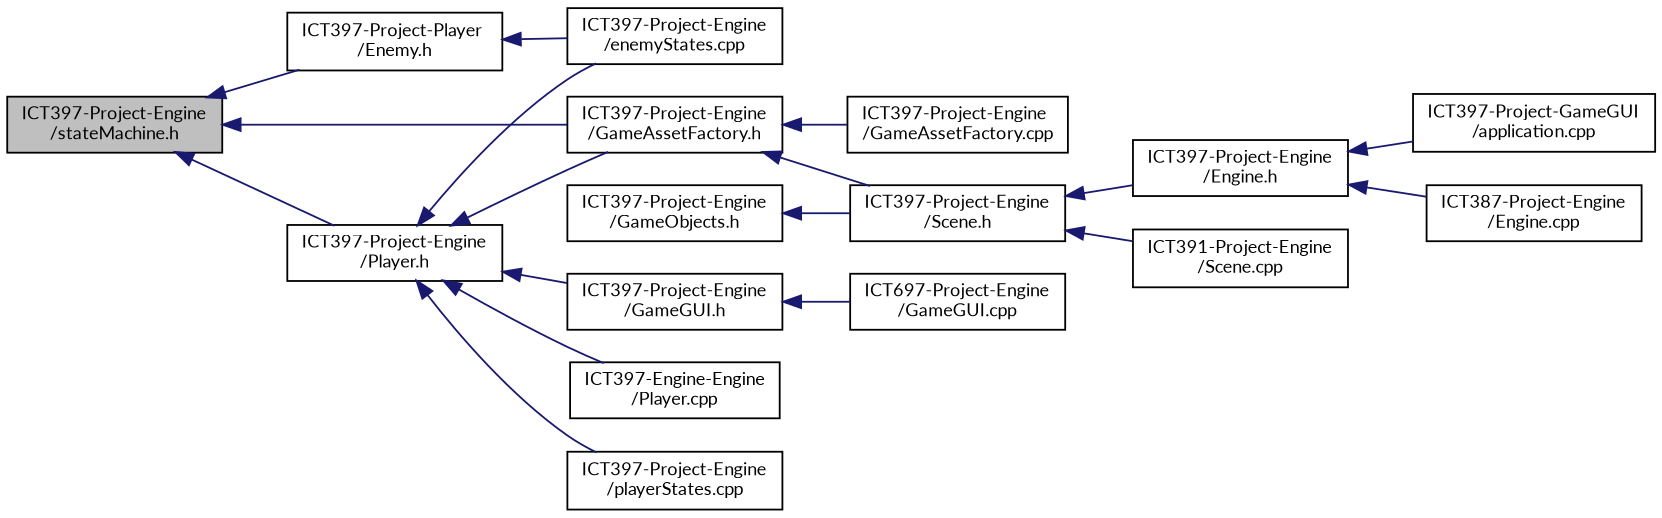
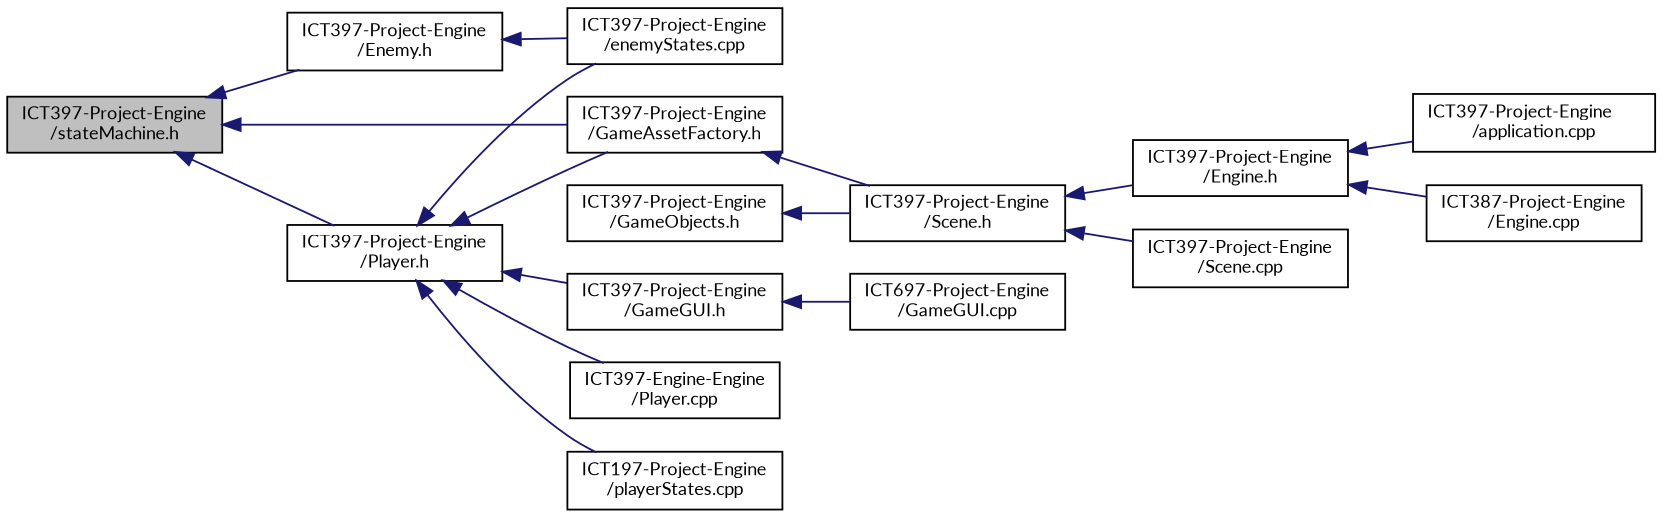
node "ICT397-Project-Player /Enemy.h": label "ICT397-Project-Player /Enemy.h" -> "ICT397-Project-Engine /Enemy.h"
node "ICT397-Project-GameGUI /application.cpp": label "ICT397-Project-GameGUI /application.cpp" -> "ICT397-Project-Engine /application.cpp"
node "ICT397-Project-Engine /GameAssetFactory.cpp": removed
node "ICT391-Project-Engine /Scene.cpp": label "ICT391-Project-Engine /Scene.cpp" -> "ICT397-Project-Engine /Scene.cpp"
node "ICT397-Project-Engine /playerStates.cpp": label "ICT397-Project-Engine /playerStates.cpp" -> "ICT197-Project-Engine /playerStates.cpp"
